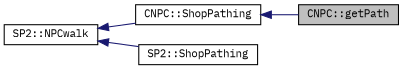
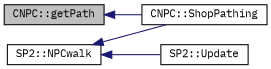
edge "CNPC::getPath" -> "CNPC::ShopPathing": reversed
node "SP2::ShopPathing": label "SP2::ShopPathing" -> "SP2::Update"
